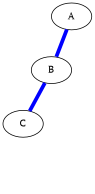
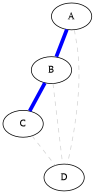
node "D": added
